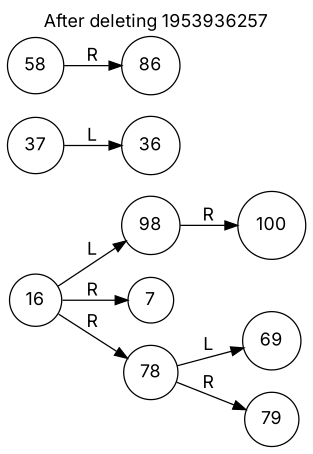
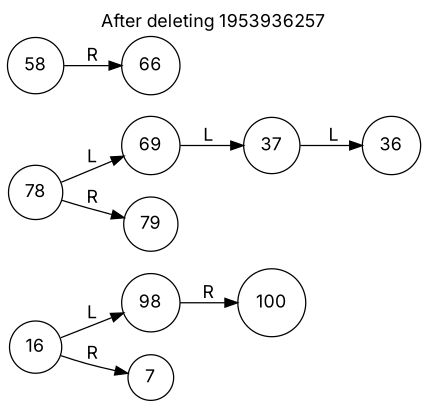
node "86": label "86" -> "66"
edge "69" -> "37": added, label "L"
edge "16" -> "78": removed, label "R"
